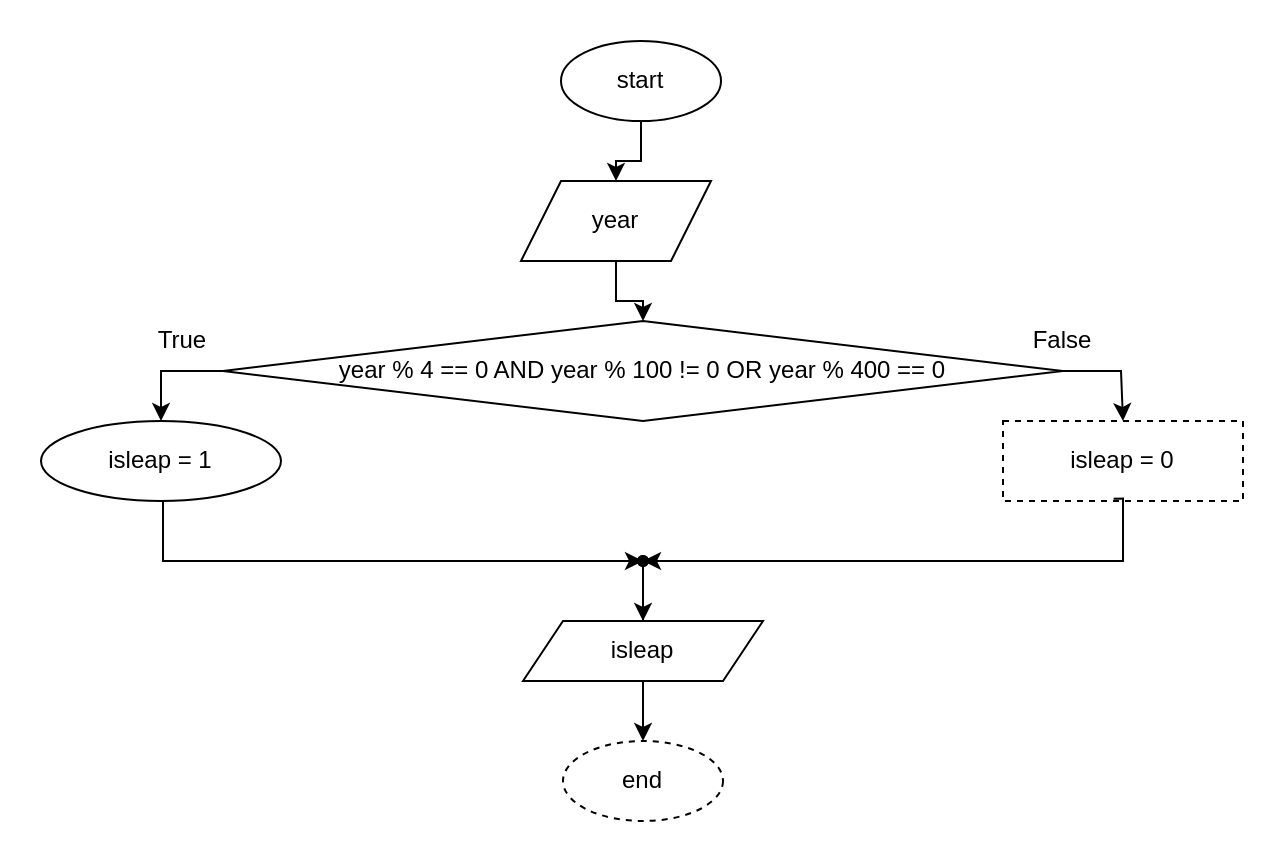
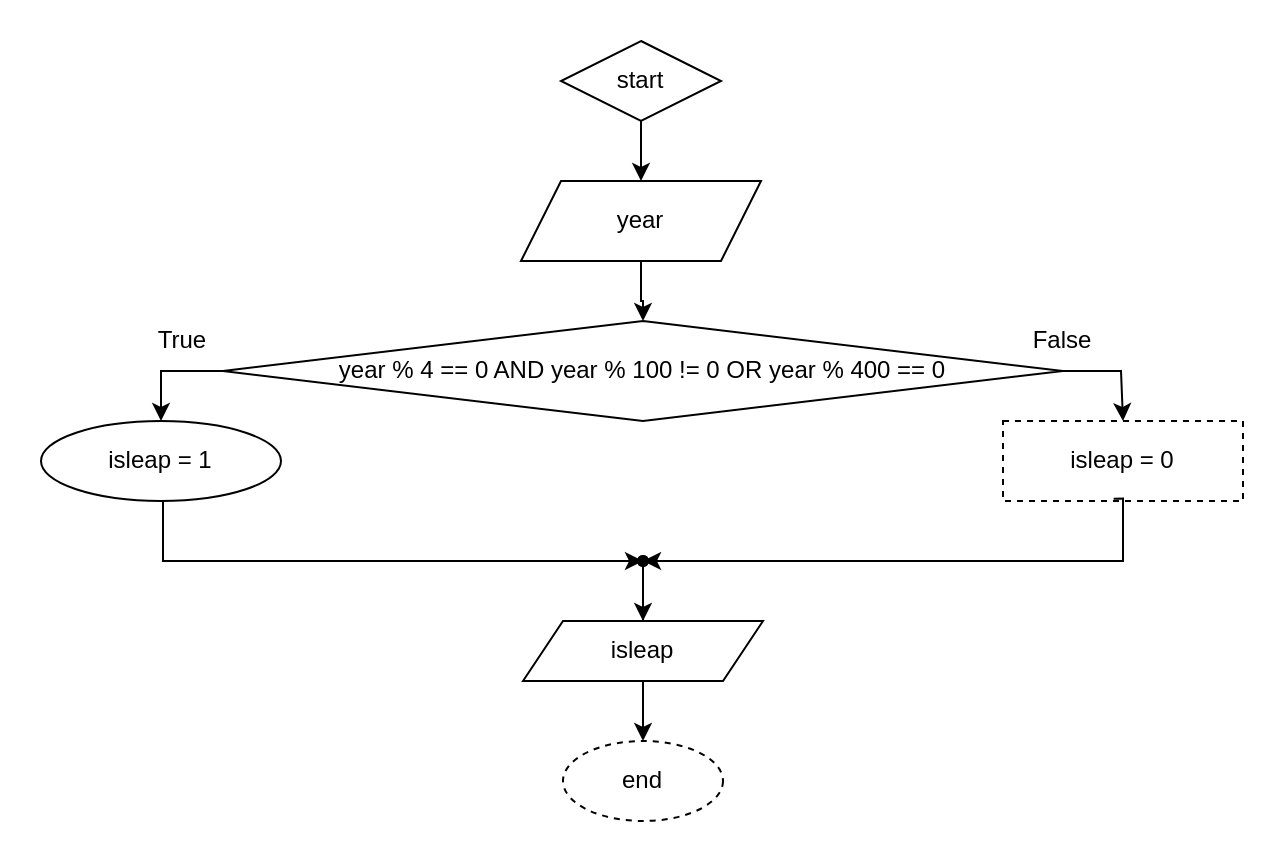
node "start": shape ellipse -> diamond
node "year": size 190x80 -> 240x80
